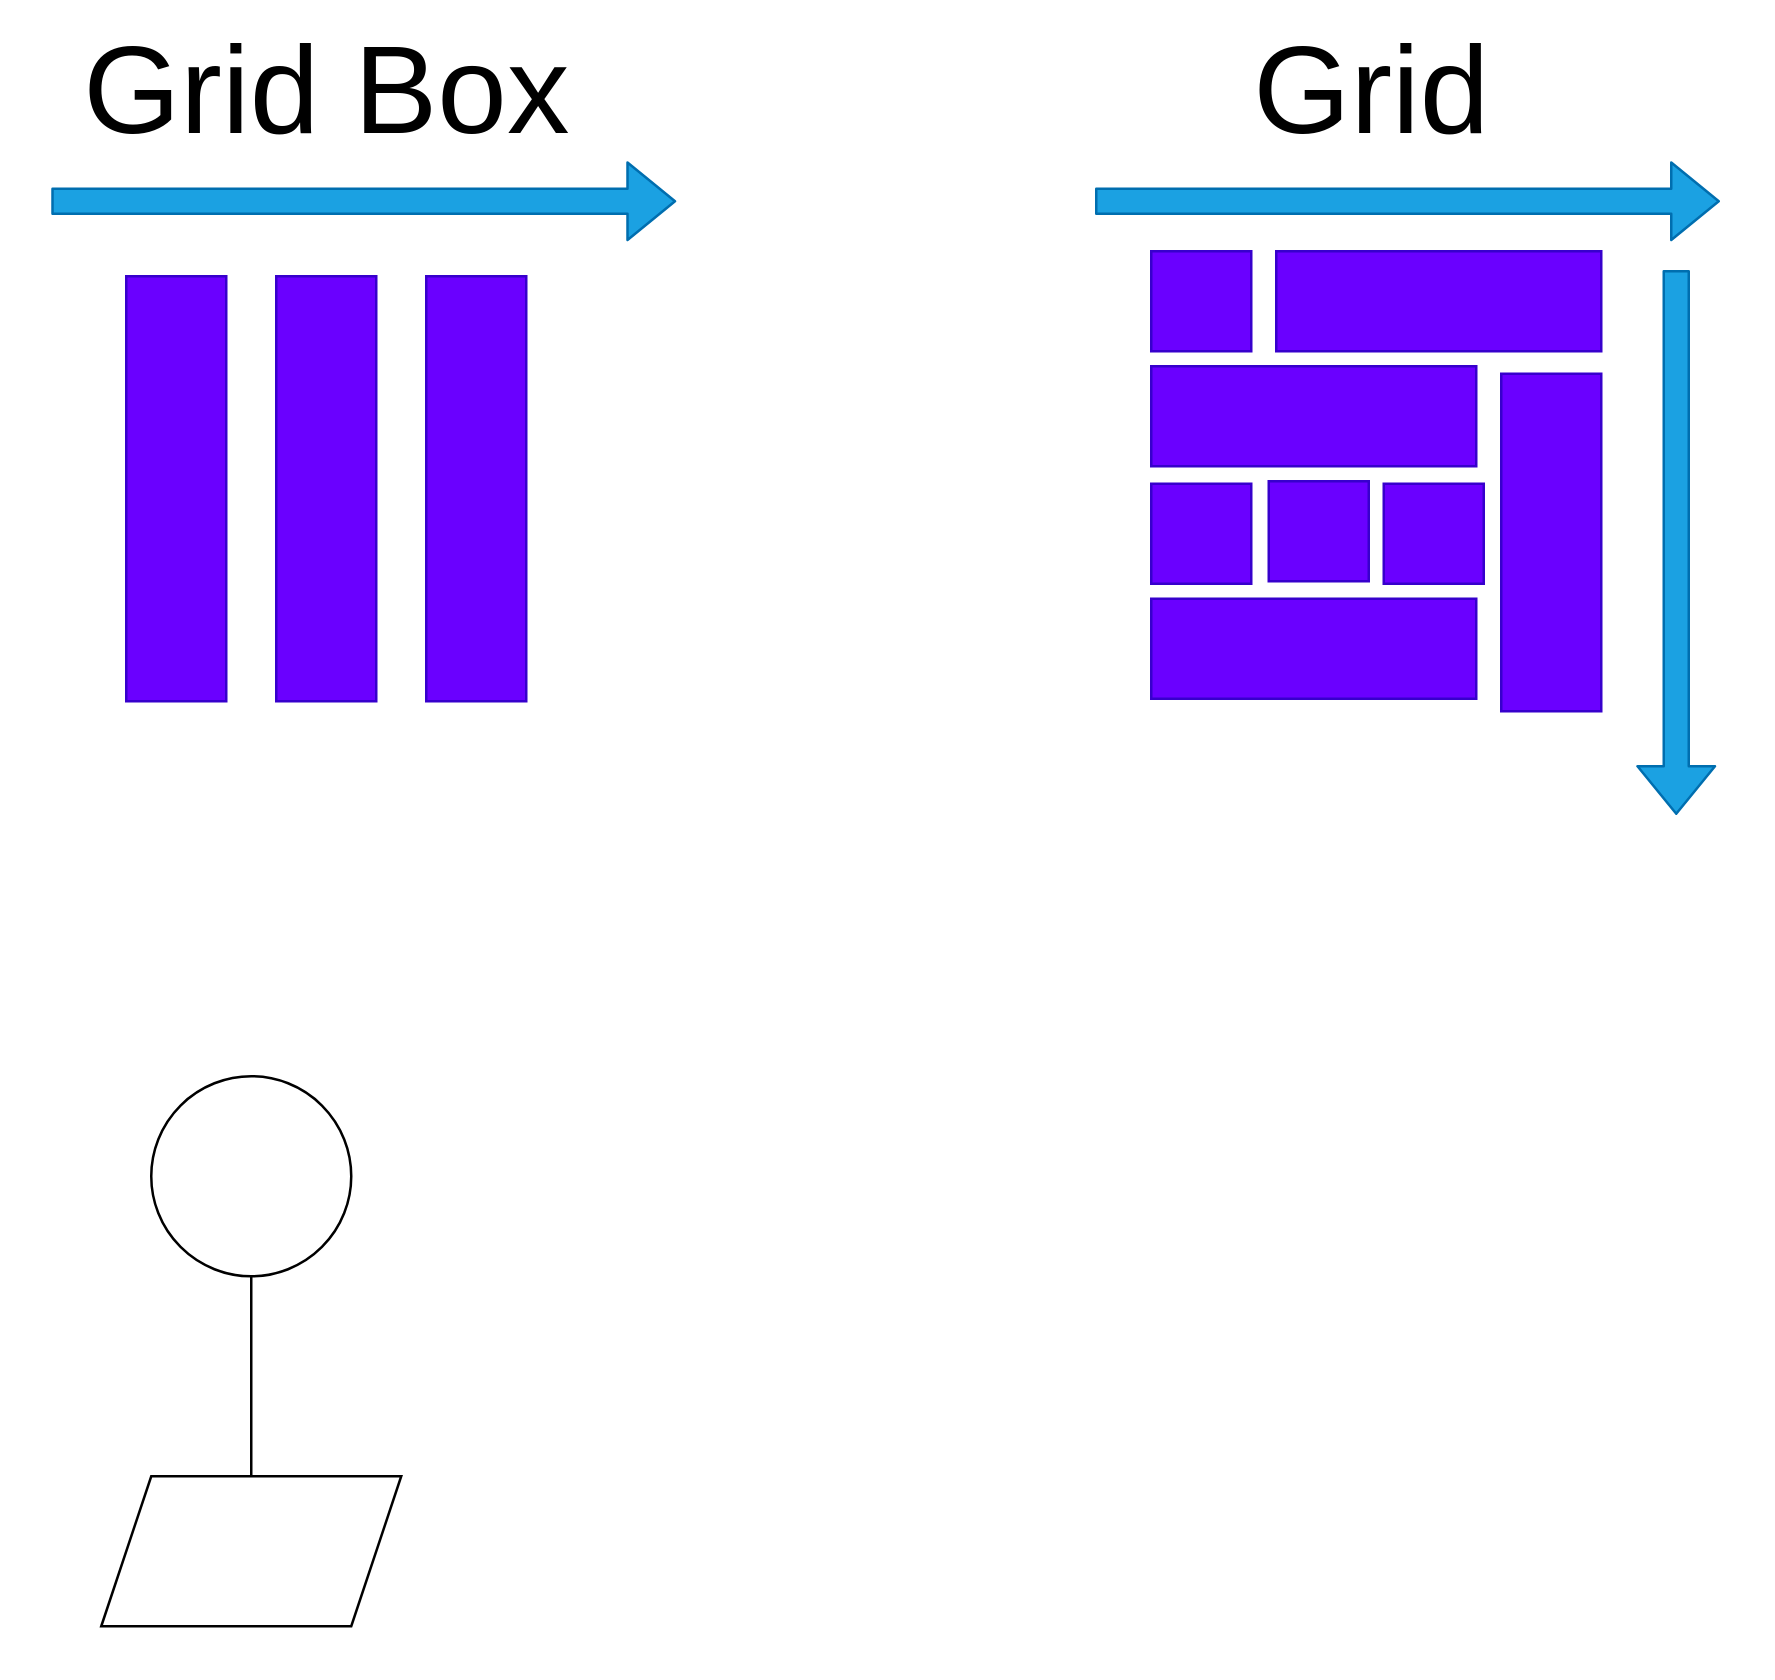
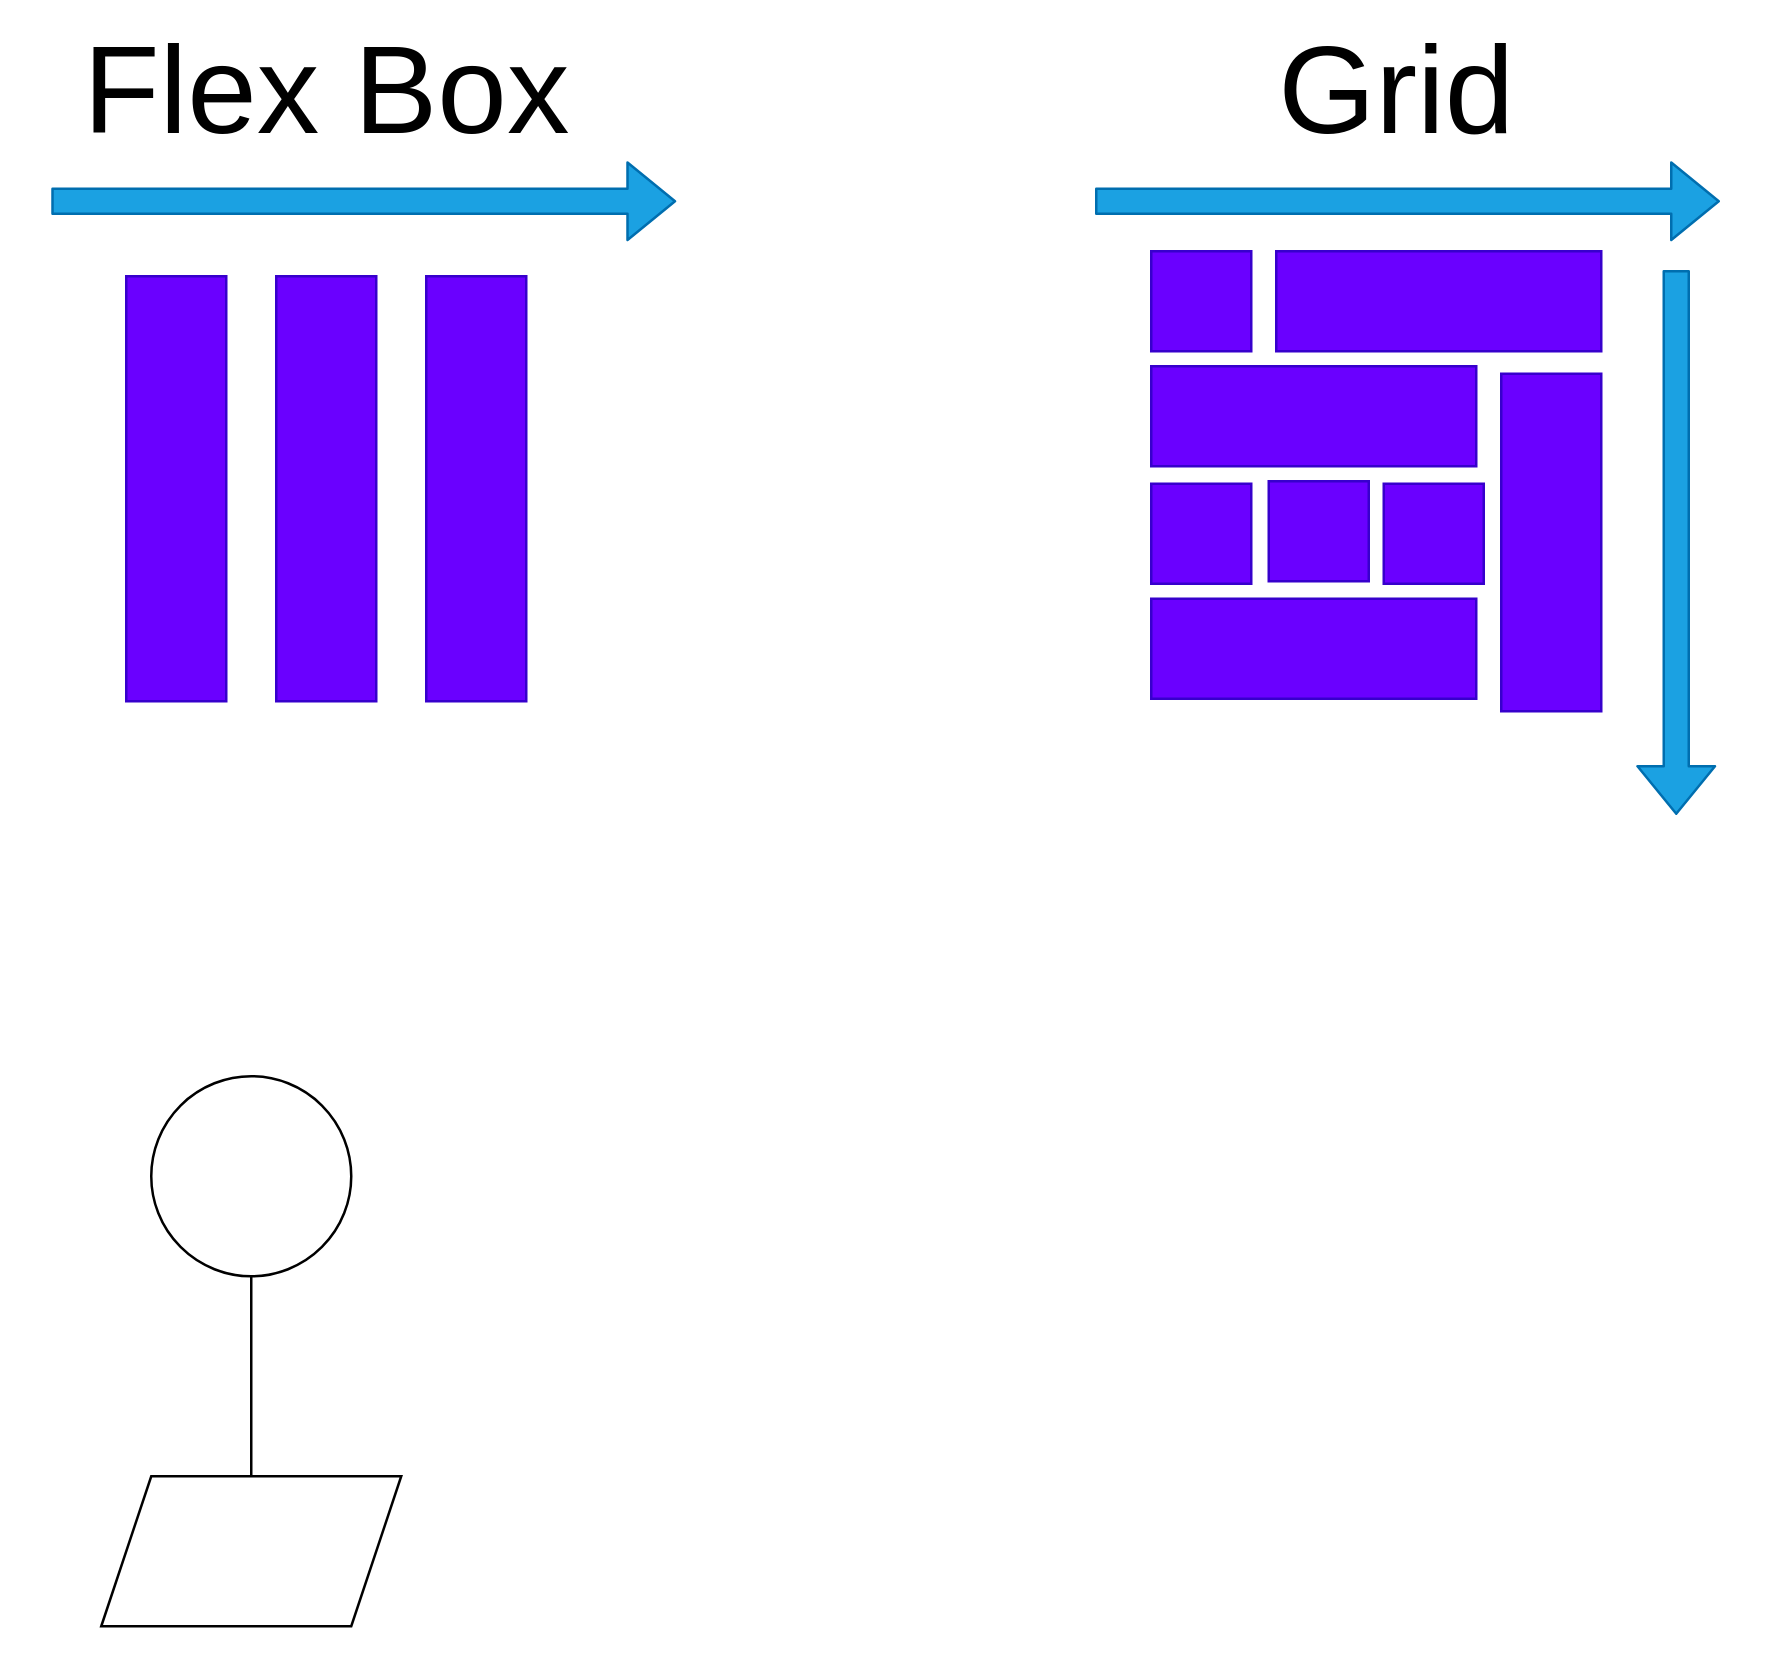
node "Grid Box": label "Grid Box" -> "Flex Box"
node "Grid": moved (1370, 89) -> (1395, 89)
